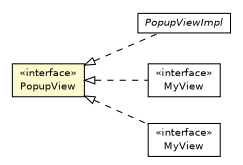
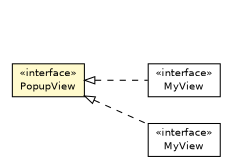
node "PopupViewImpl": removed
